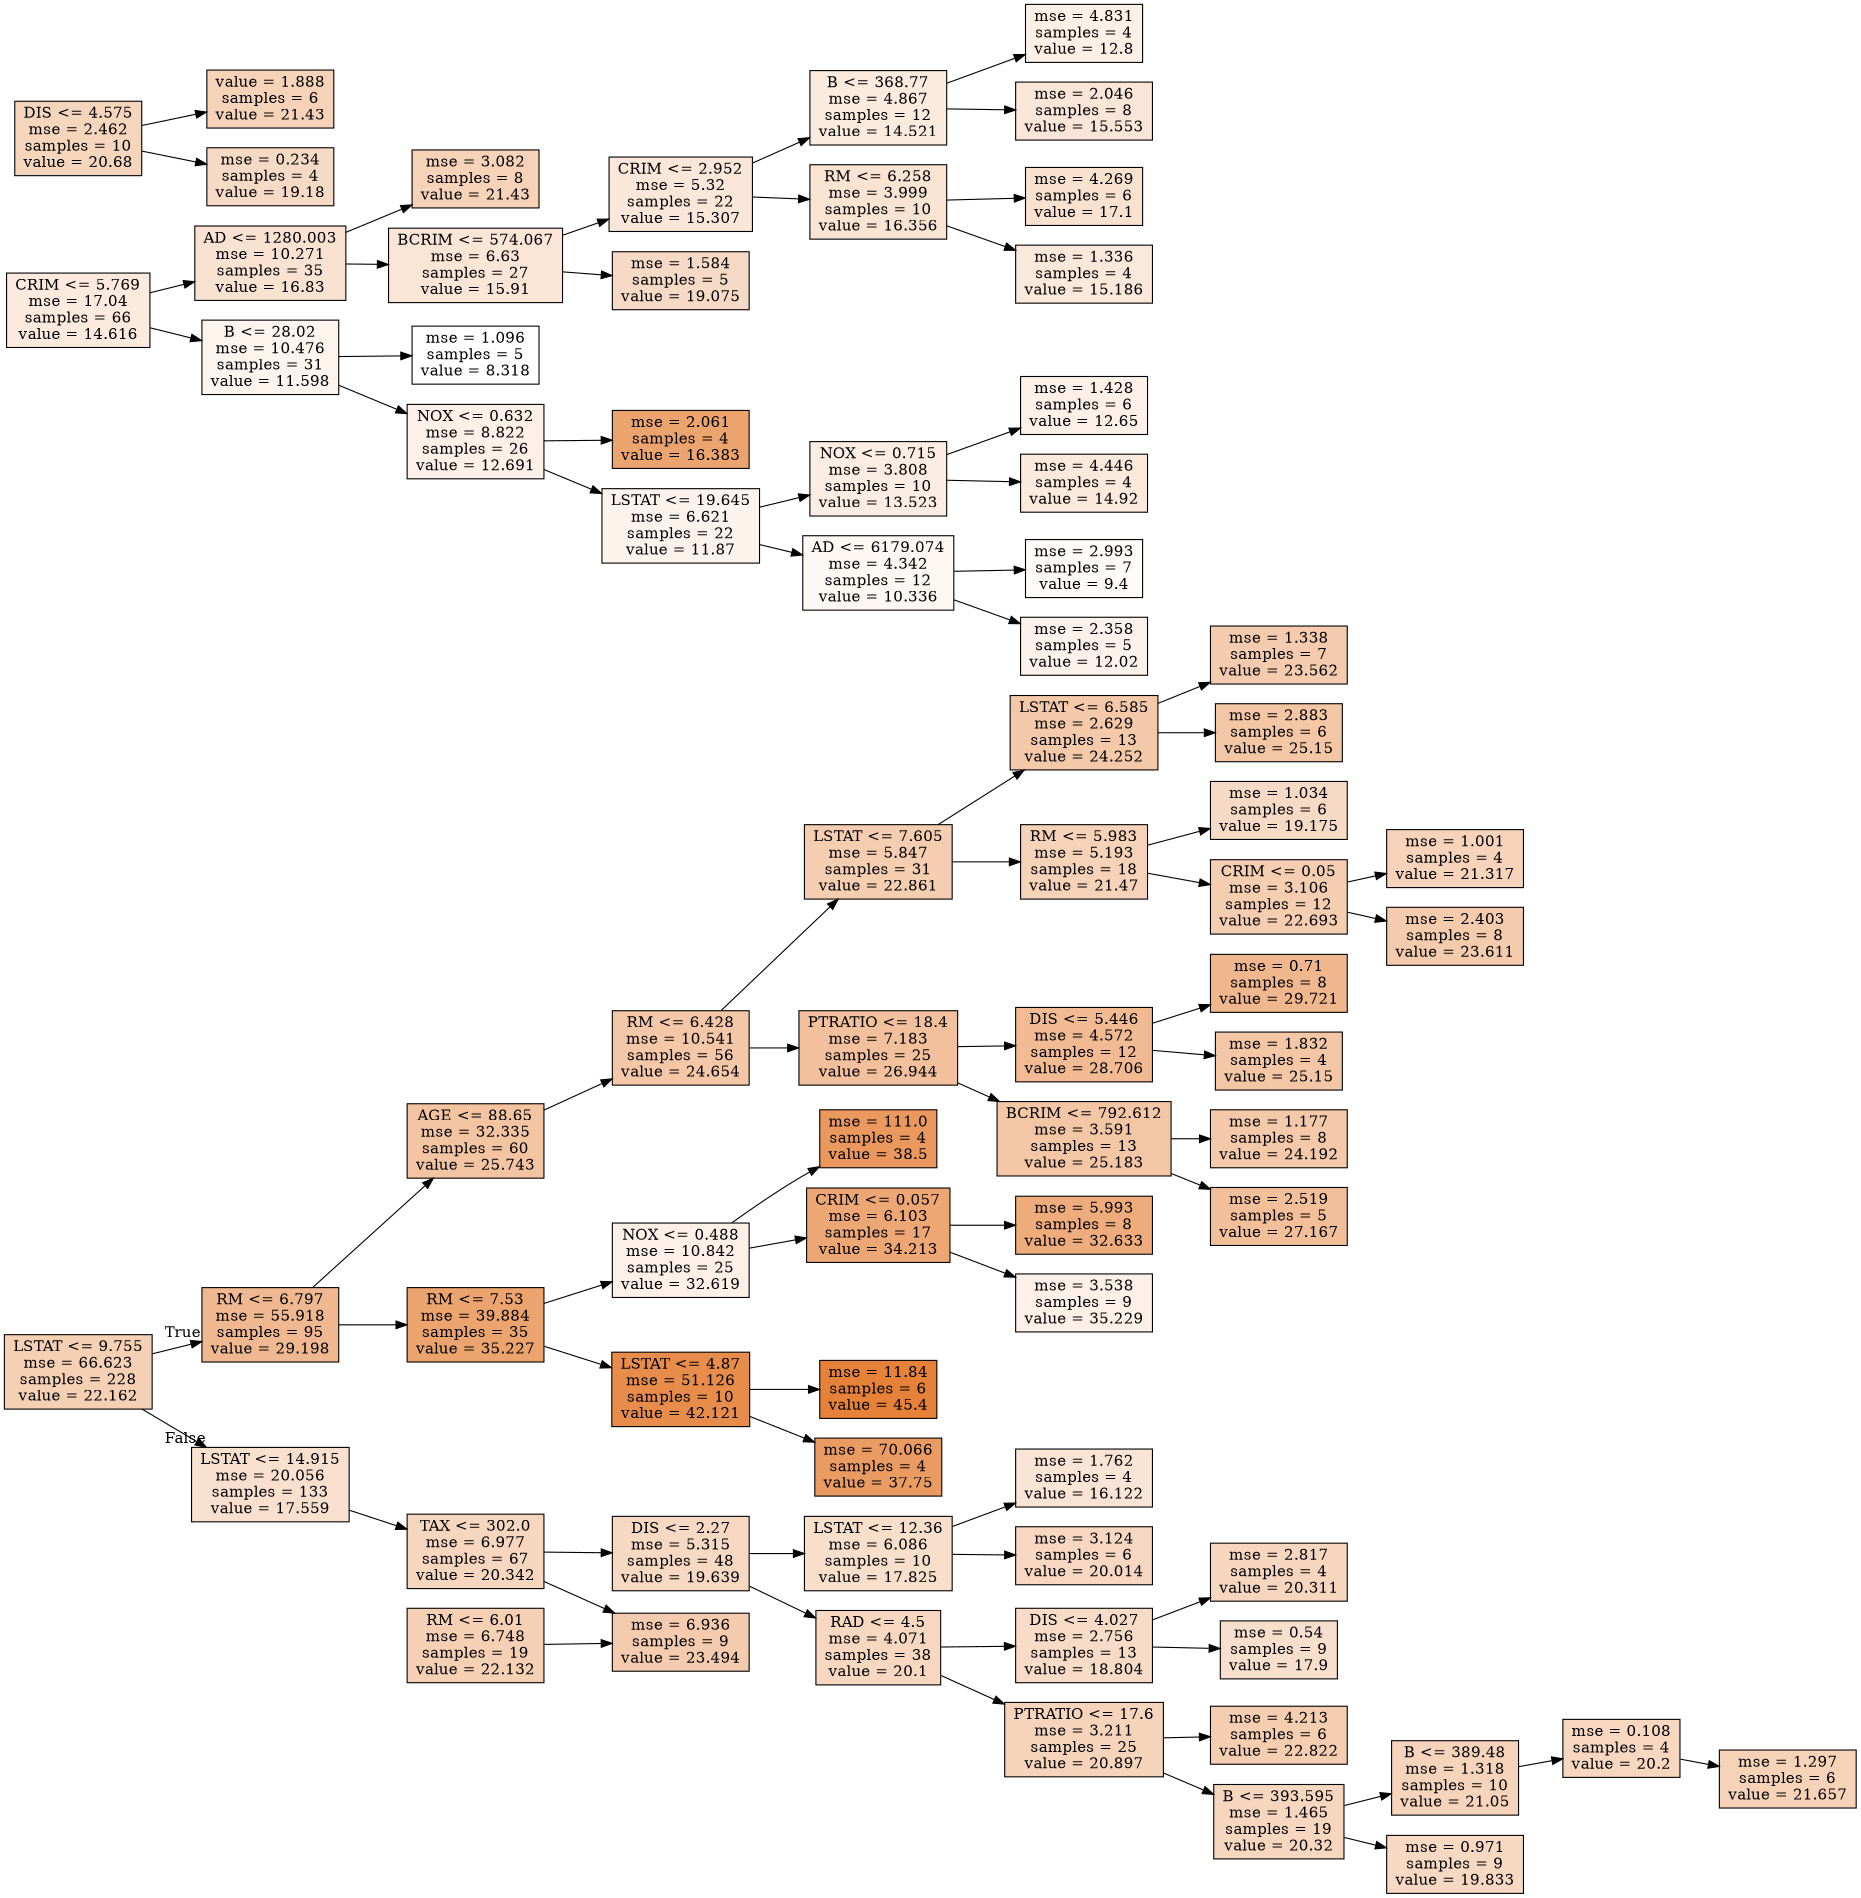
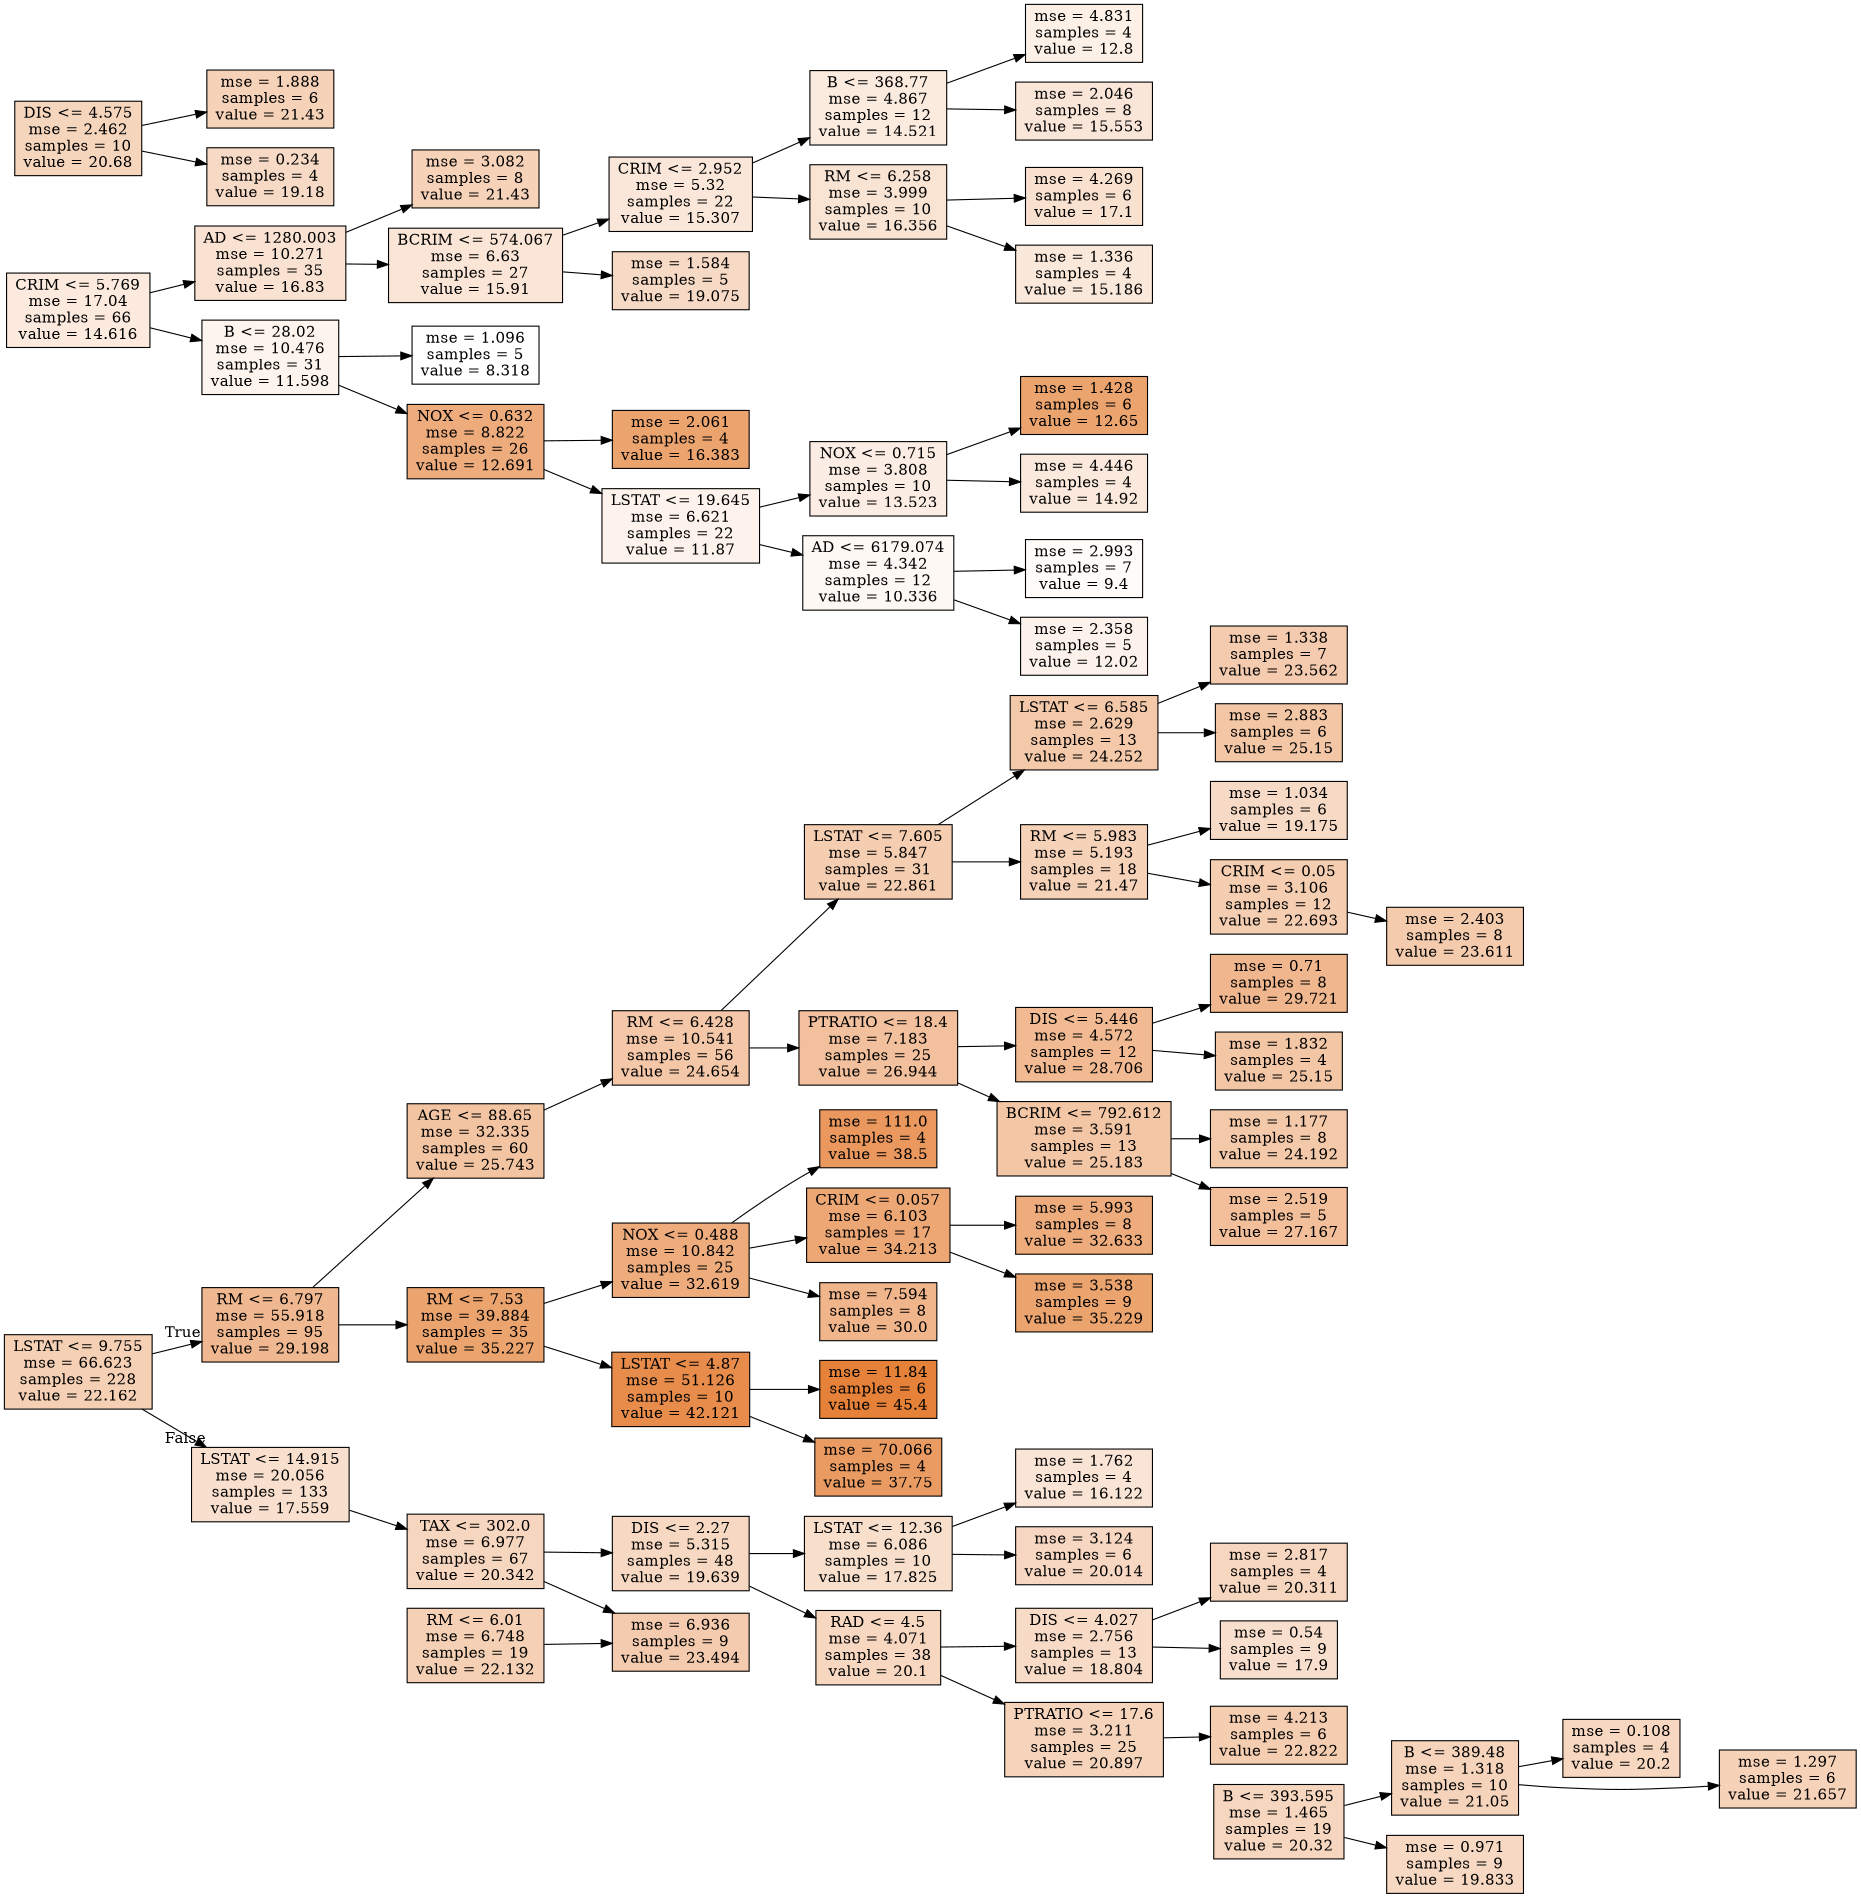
node "value = 1.888 samples = 6 value = 21.43": label "value = 1.888 samples = 6 value = 21.43" -> "mse = 1.888 samples = 6 value = 21.43"
node "mse = 1.428 samples = 6 value = 12.65": fillcolor #fcf0e8 -> #eca46f
node "NOX <= 0.632 mse = 8.822 samples = 26 value = 12.691": fillcolor #fcf0e8 -> #eeac7d
node "mse = 1.001 samples = 4 value = 21.317": removed
node "NOX <= 0.488 mse = 10.842 samples = 25 value = 32.619": fillcolor #fcf0e8 -> #eeac7d
node "mse = 3.538 samples = 9 value = 35.229": fillcolor #fcf0e8 -> #eca46f
node "mse = 7.594 samples = 8 value = 30.0": added
edge "mse = 0.108 samples = 4 value = 20.2" -> "mse = 1.297 samples = 6 value = 21.657": now "B <= 389.48 mse = 1.318 samples = 10 value = 21.05" -> "mse = 1.297 samples = 6 value = 21.657"
edge "PTRATIO <= 17.6 mse = 3.211 samples = 25 value = 20.897" -> "B <= 393.595 mse = 1.465 samples = 19 value = 20.32": removed
